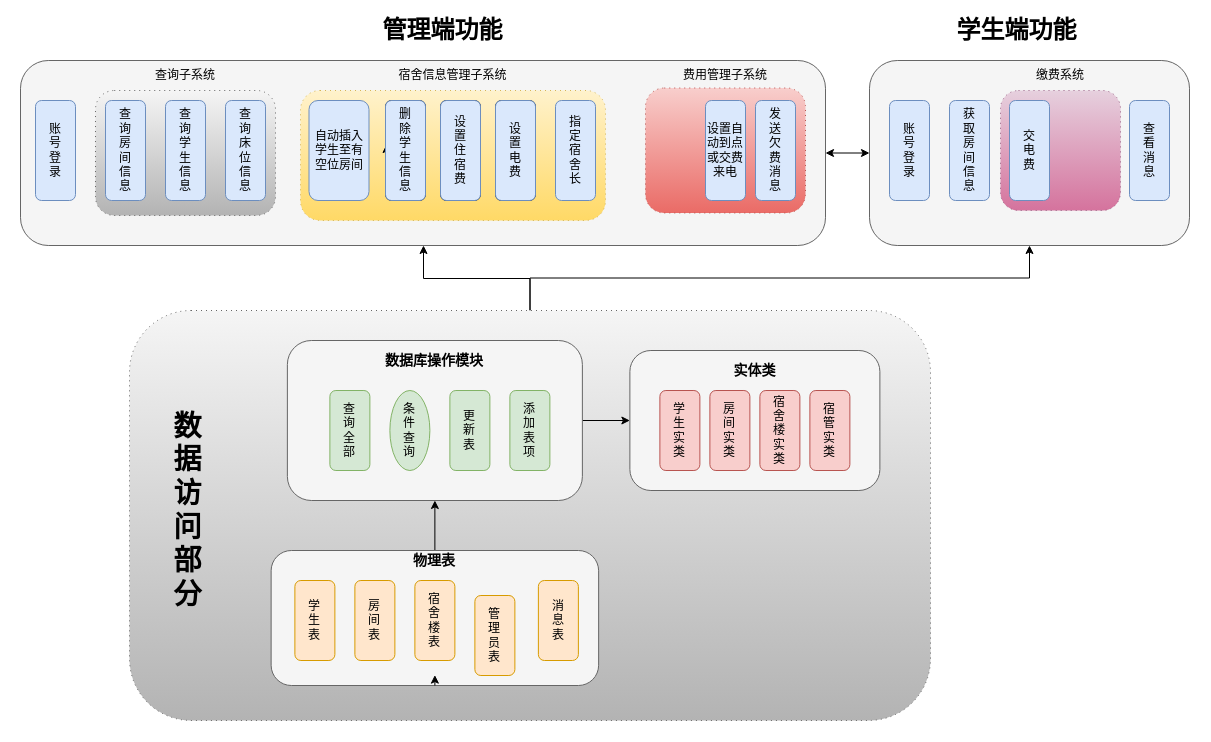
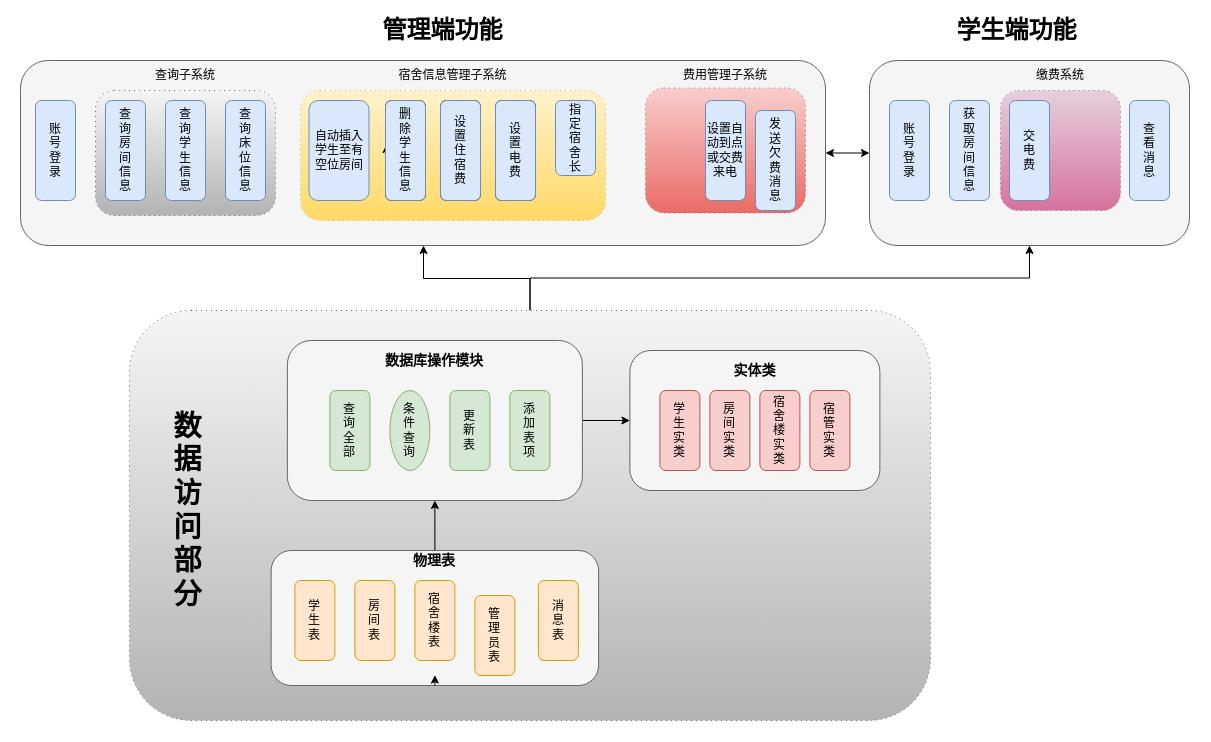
node "指 定 宿 舍 长": size 40x100 -> 40x75
node "发 送 欠 费 消 息": moved (776, 151) -> (776, 161)
